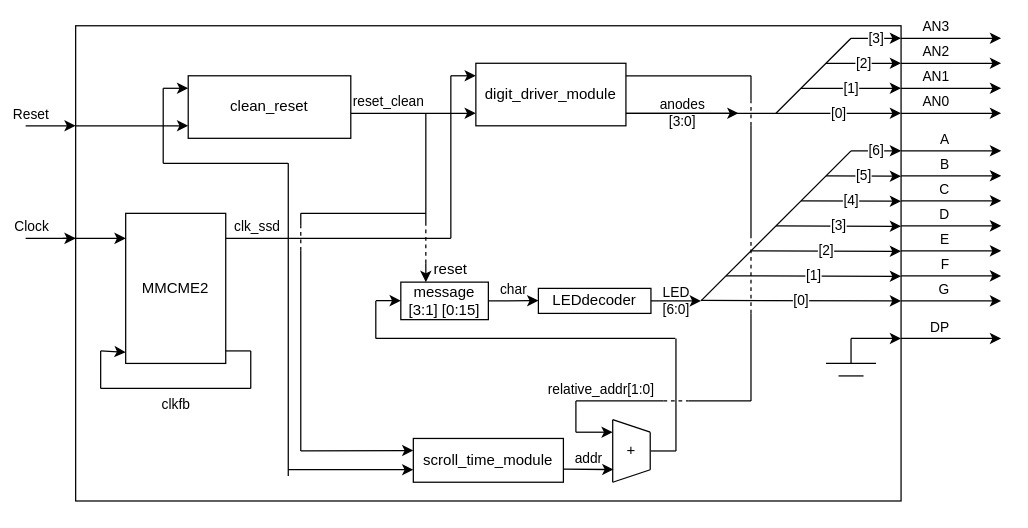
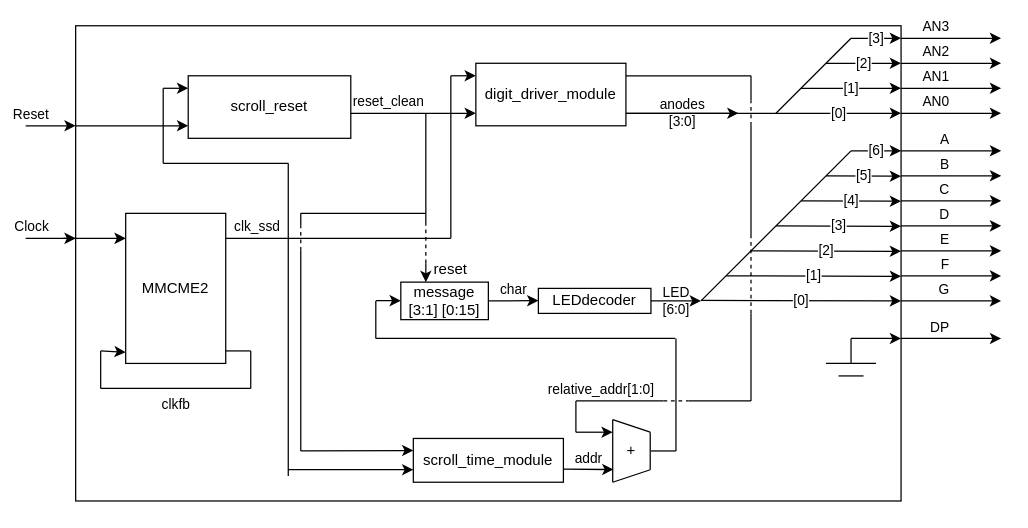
node "clean_reset": label "clean_reset" -> "scroll_reset"
